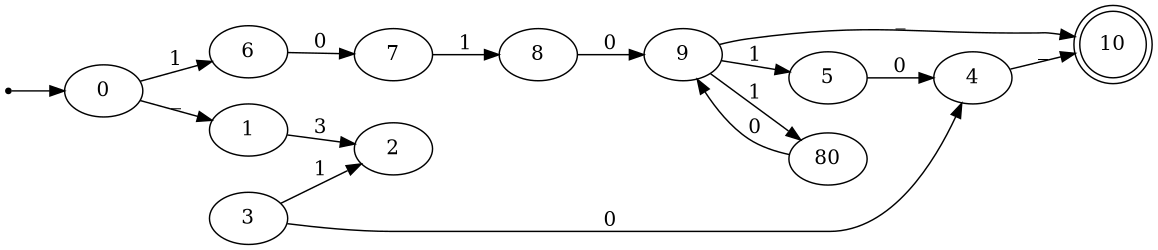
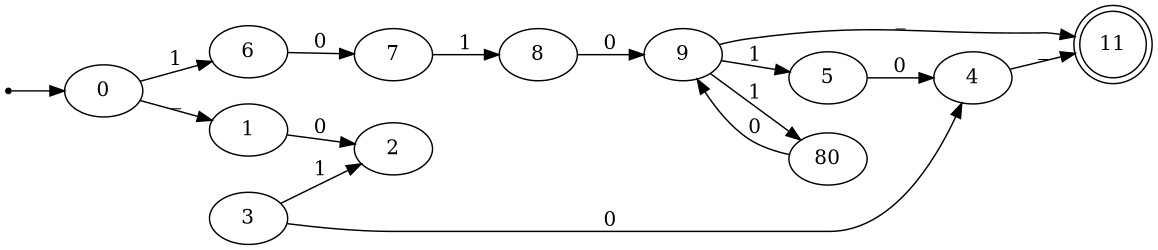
node "10": label "10" -> "11"
edge "1" -> "2": label "3" -> "0"
